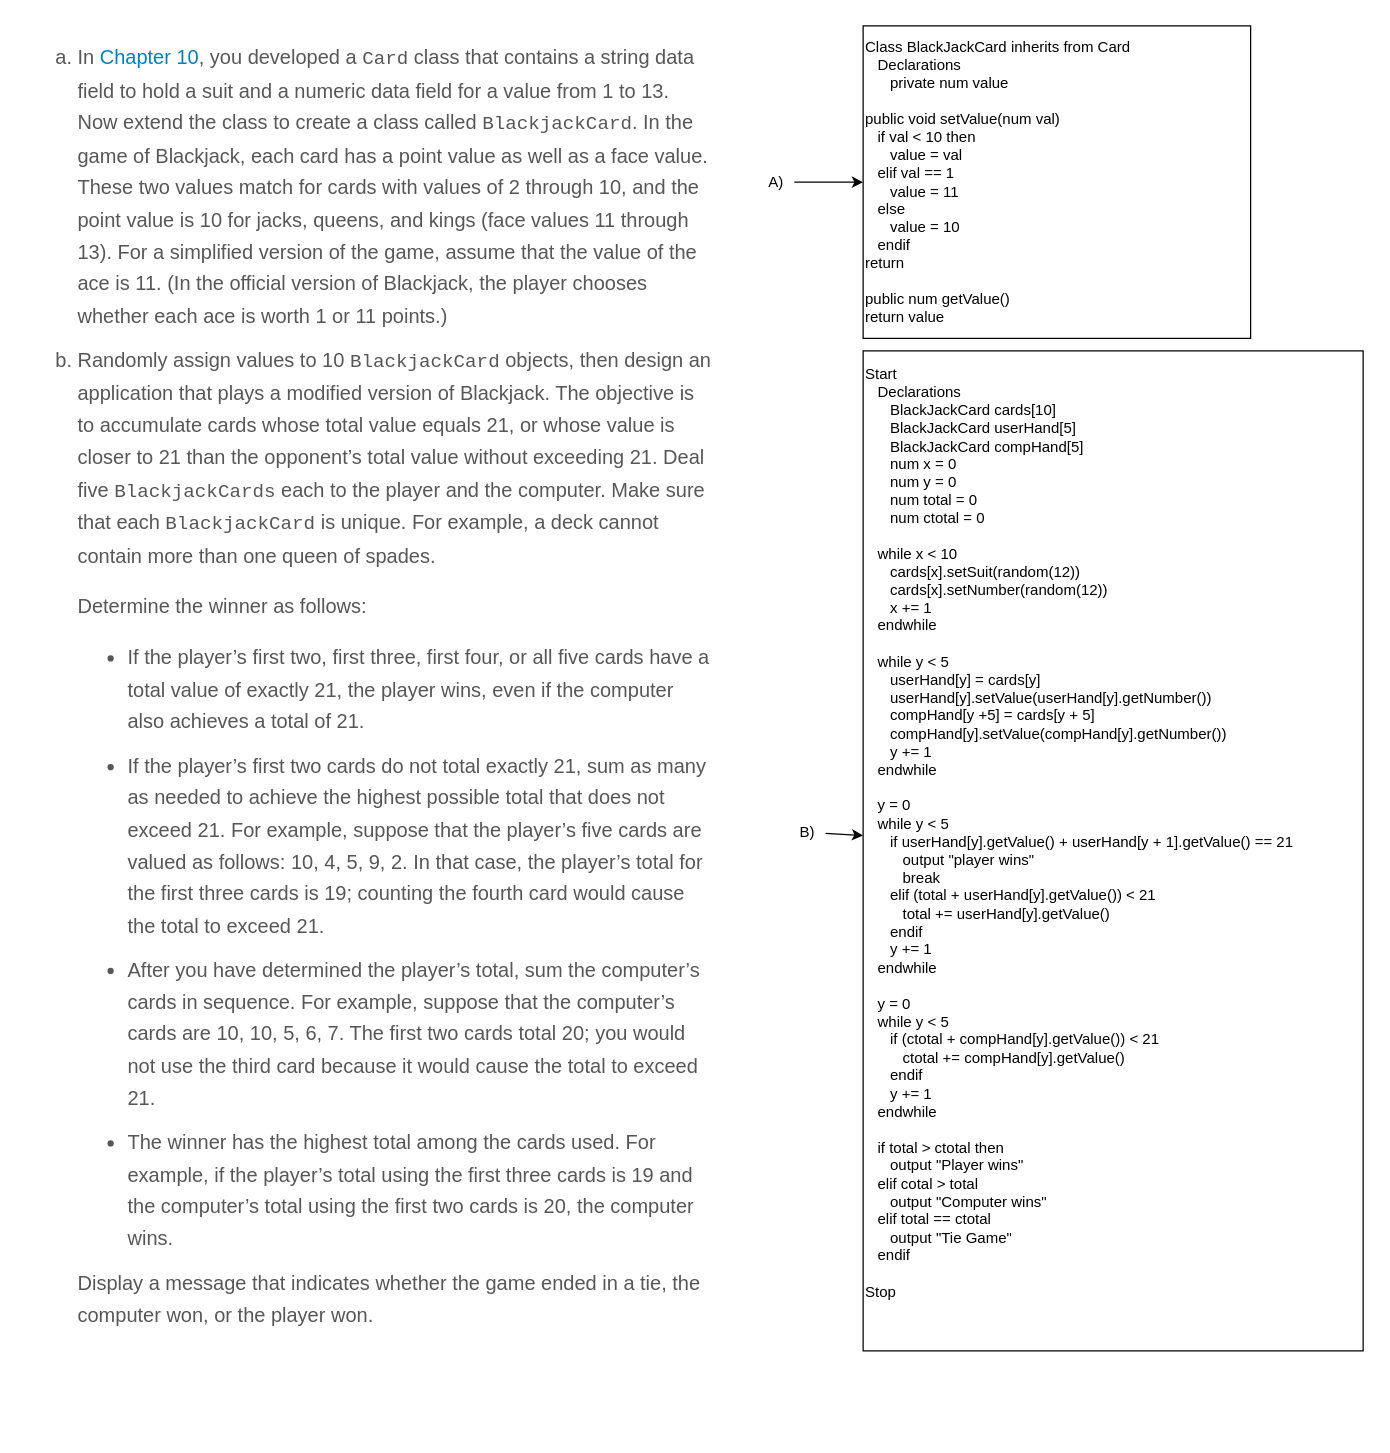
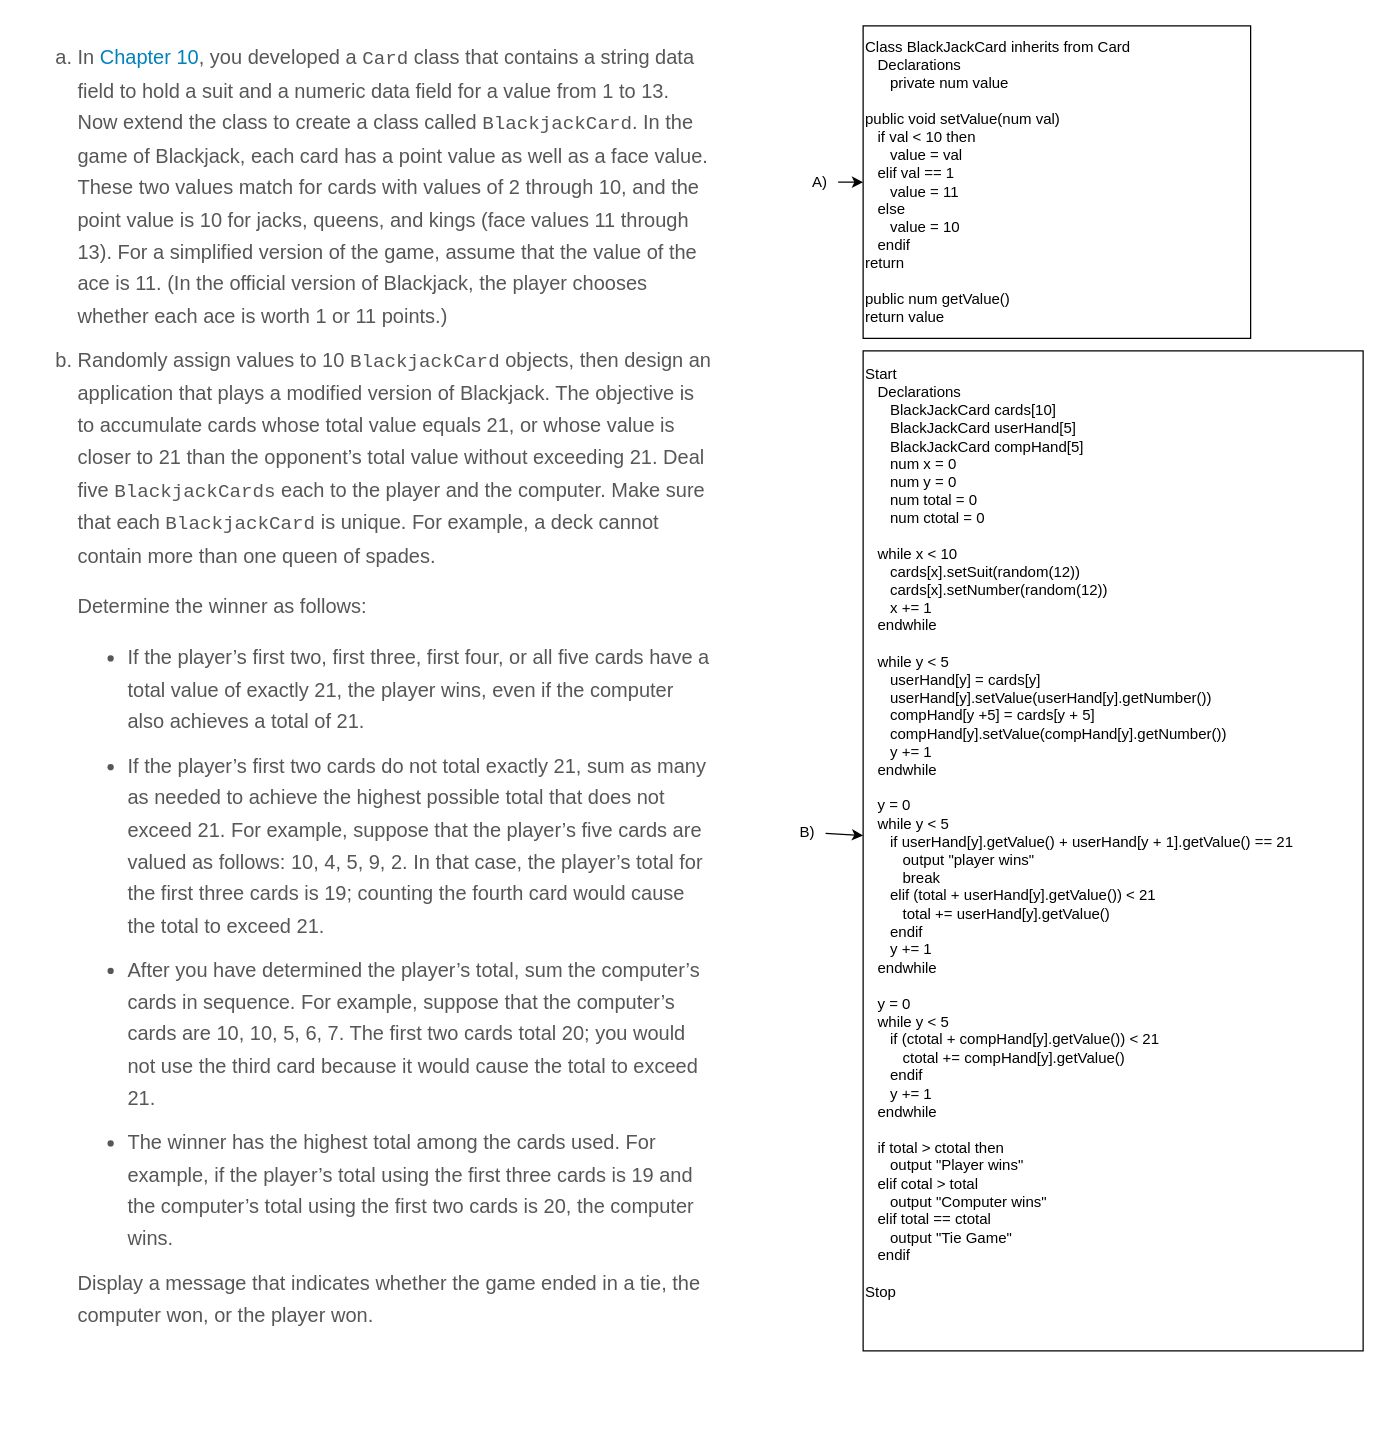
node "A)": moved (776, 182) -> (819, 182)
